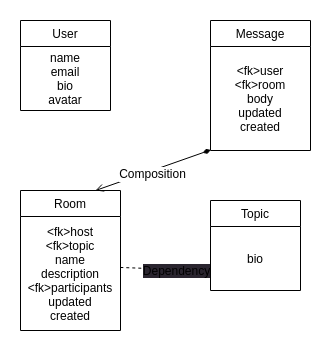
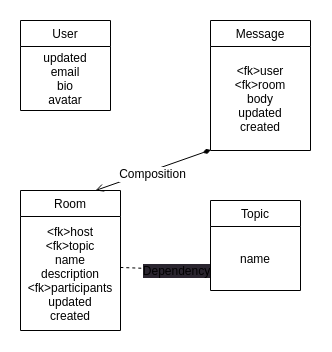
node "name email bio avatar": label "name email bio avatar" -> "updated email bio avatar"
node "bio": label "bio" -> "name"
